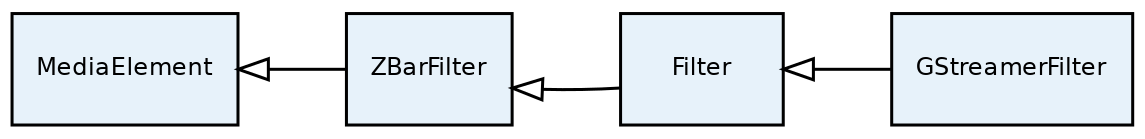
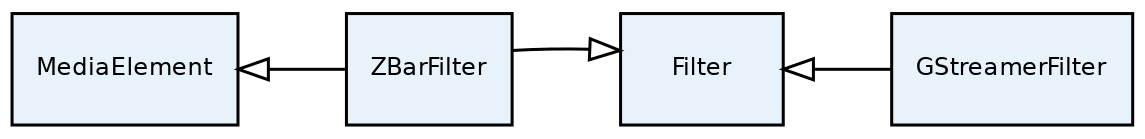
edge "Filter" -> "ZBarFilter": reversed
